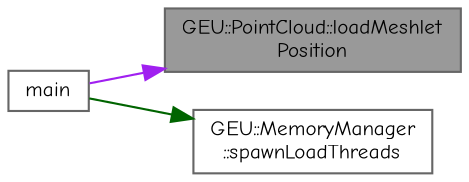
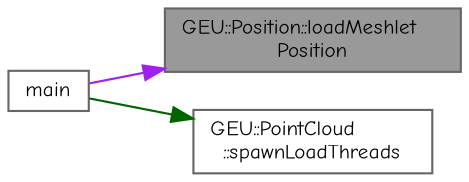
node "GEU::PointCloud::loadMeshlet Position": label "GEU::PointCloud::loadMeshlet Position" -> "GEU::Position::loadMeshlet Position"
node "GEU::MemoryManager ::spawnLoadThreads": label "GEU::MemoryManager ::spawnLoadThreads" -> "GEU::PointCloud ::spawnLoadThreads"
